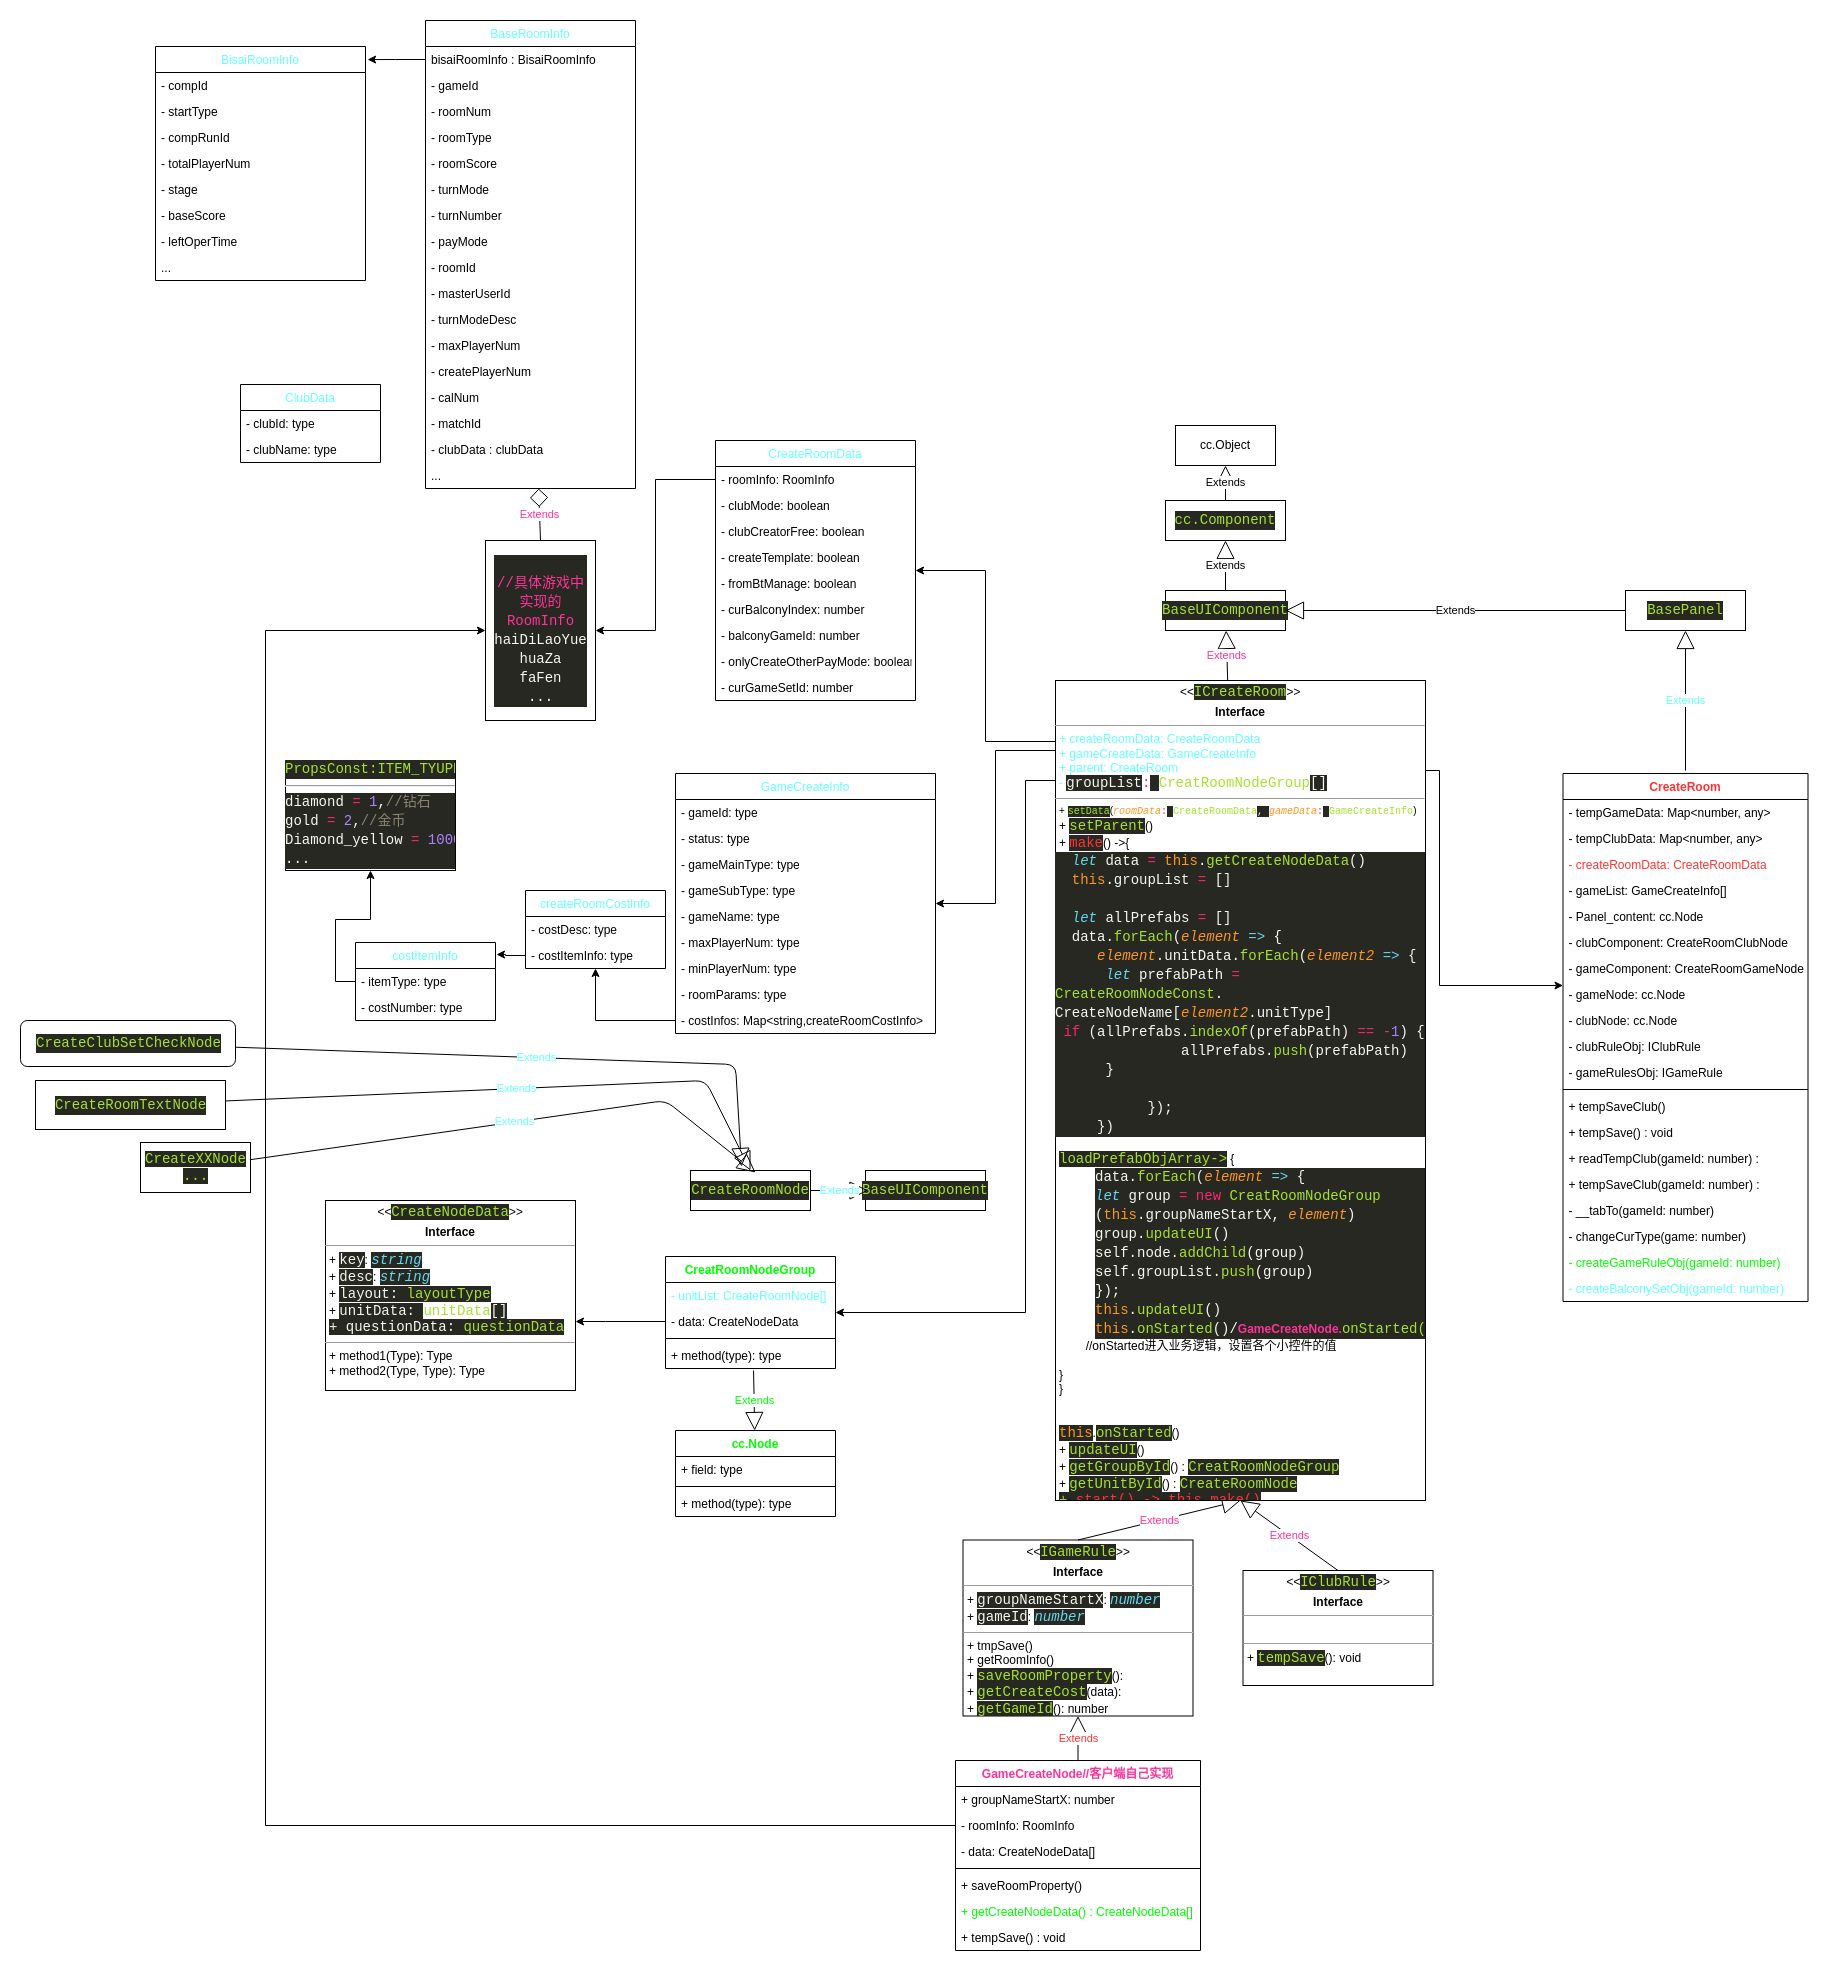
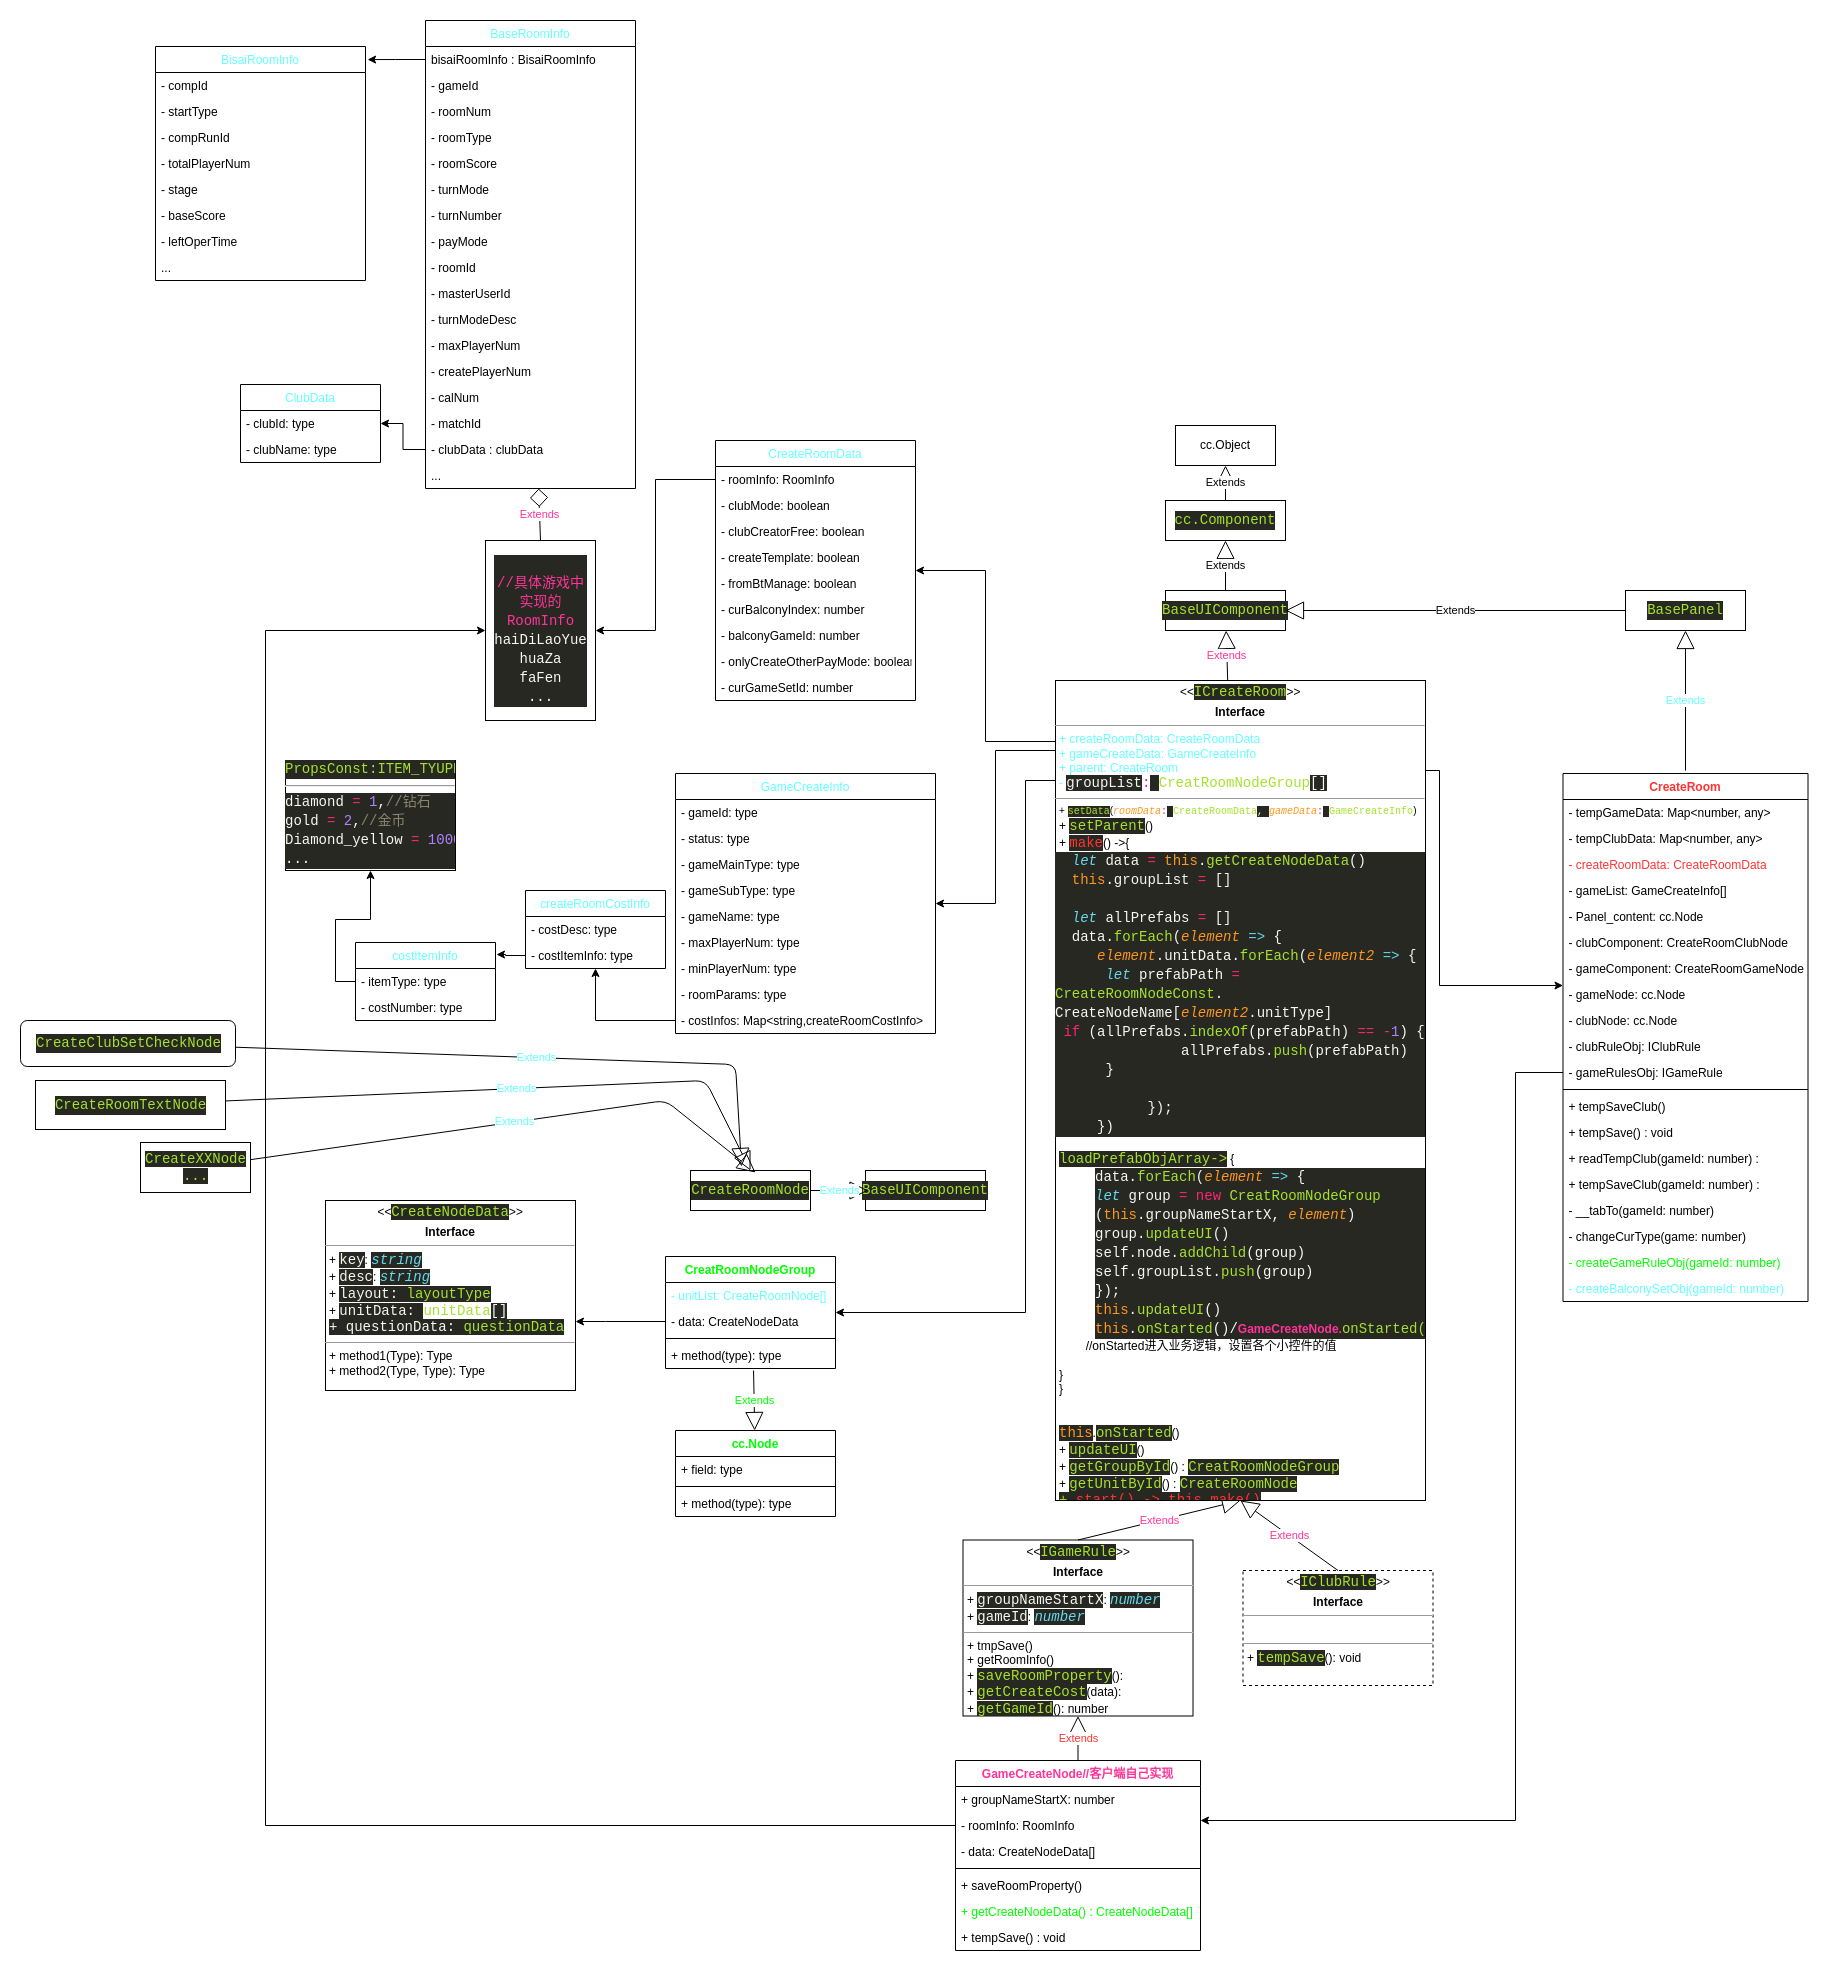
edge "- clubData : clubData" -> "ClubData": added
edge "- gameRulesObj: IGameRule" -> "GameCreateNode//客户端自己实现": added
node "<<IClubRule>> Interface + tempSave(): void": style solid -> dashed
